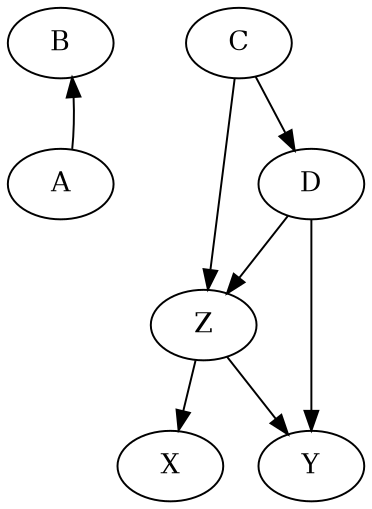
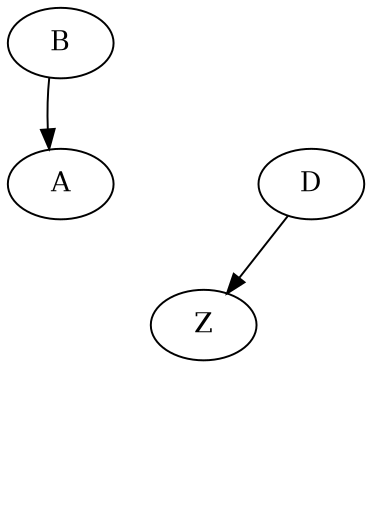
node "C": removed
edge "A" -> "B": reversed
node "X": removed
node "Y": removed
